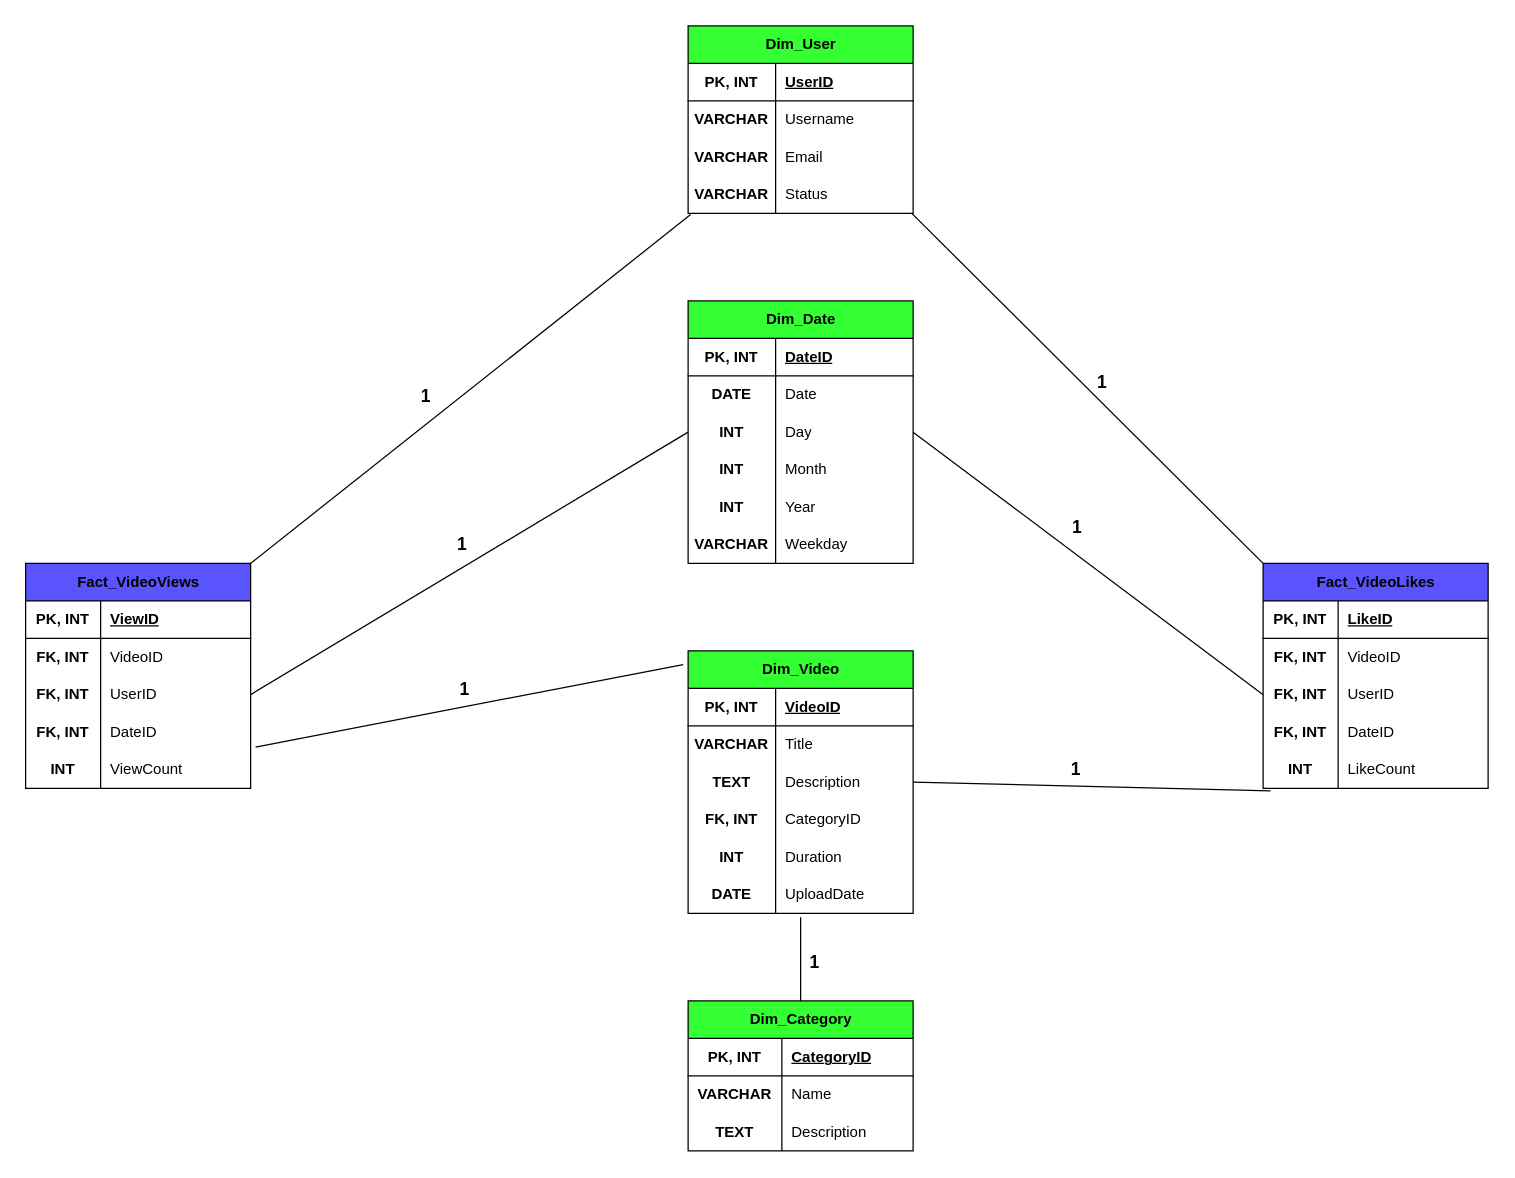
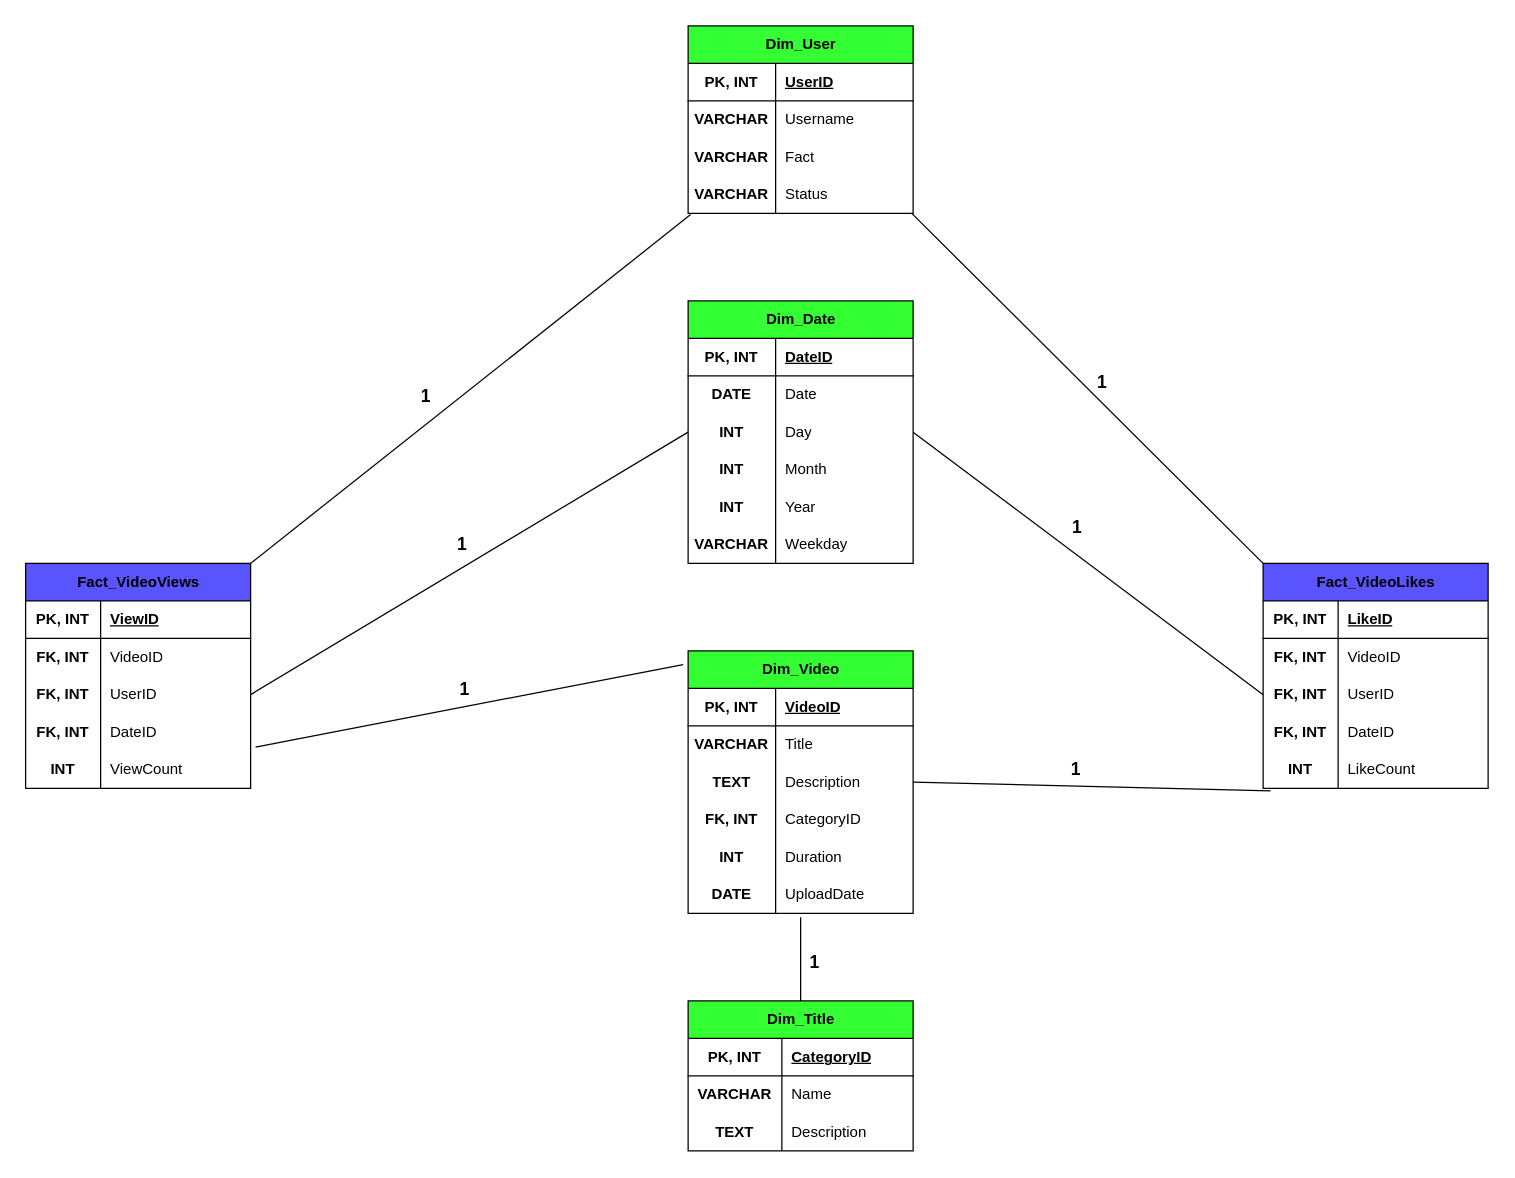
node "Email": label "Email" -> "Fact"
node "Dim_Category": label "Dim_Category" -> "Dim_Title"
